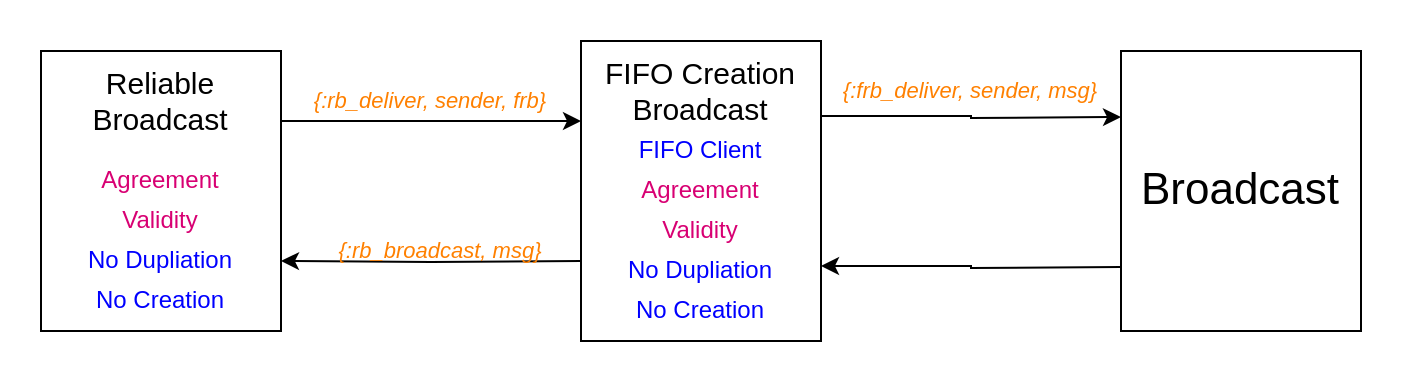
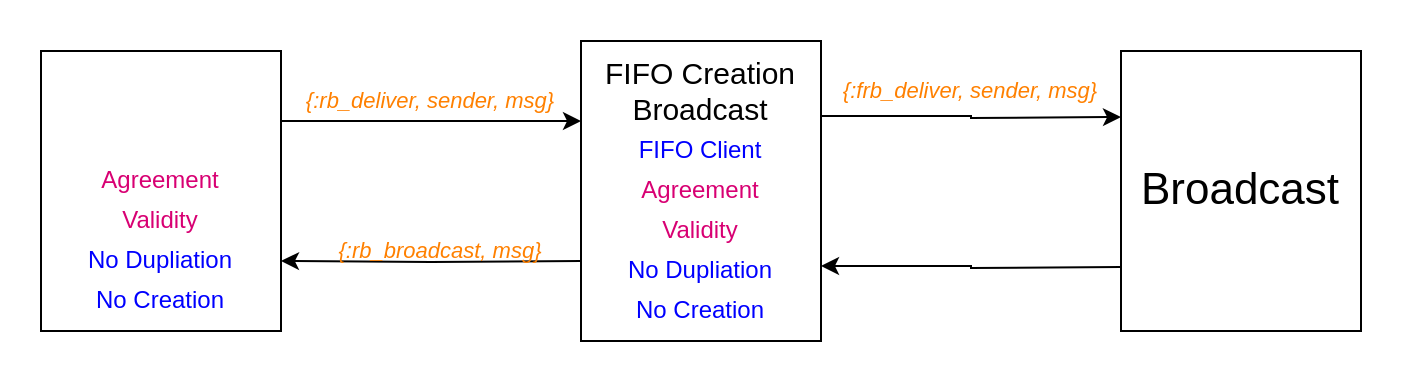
node "Reliable Broadcast": removed
node "{:rb_deliver, sender, frb}": label "{:rb_deliver, sender, frb}" -> "{:rb_deliver, sender, msg}"
